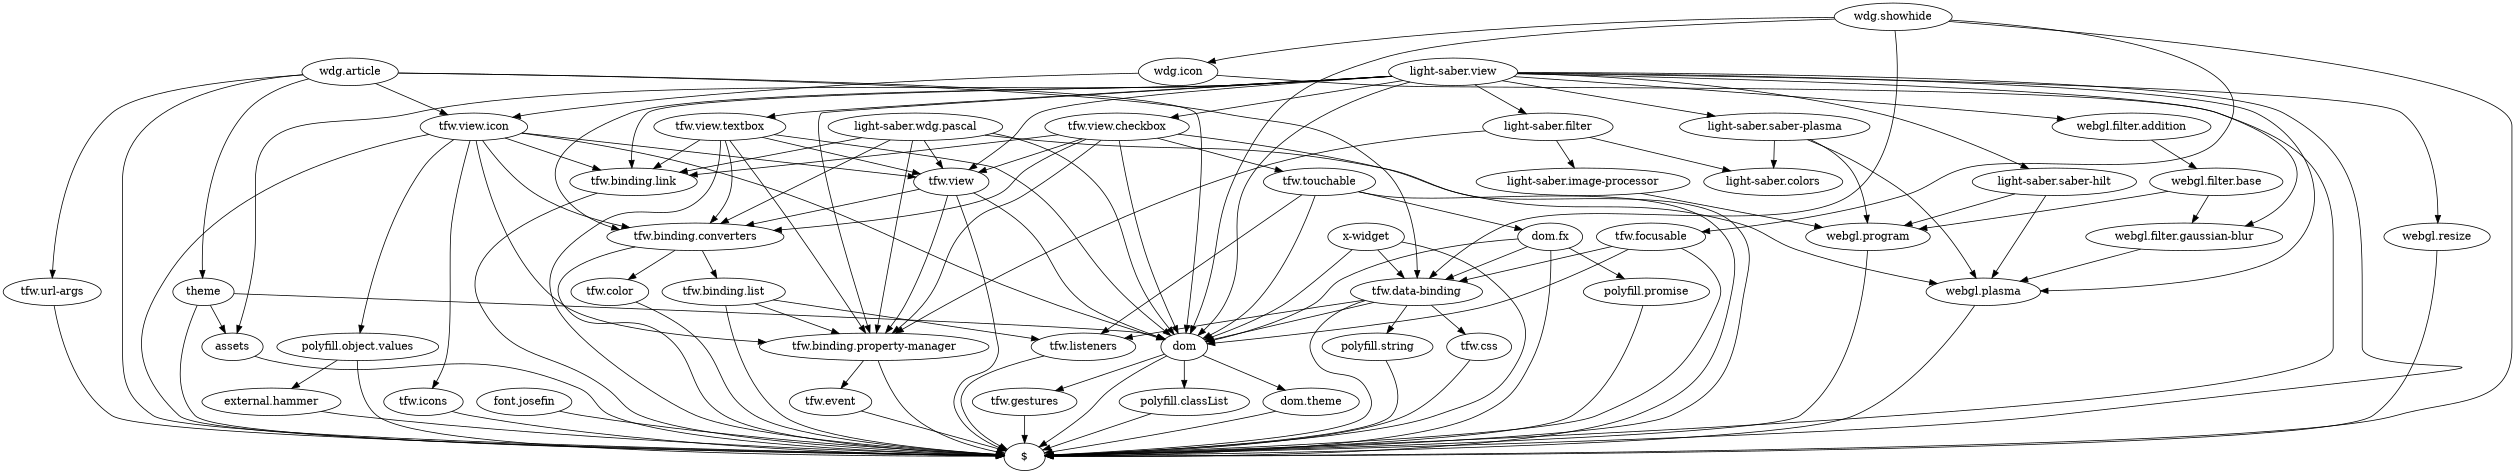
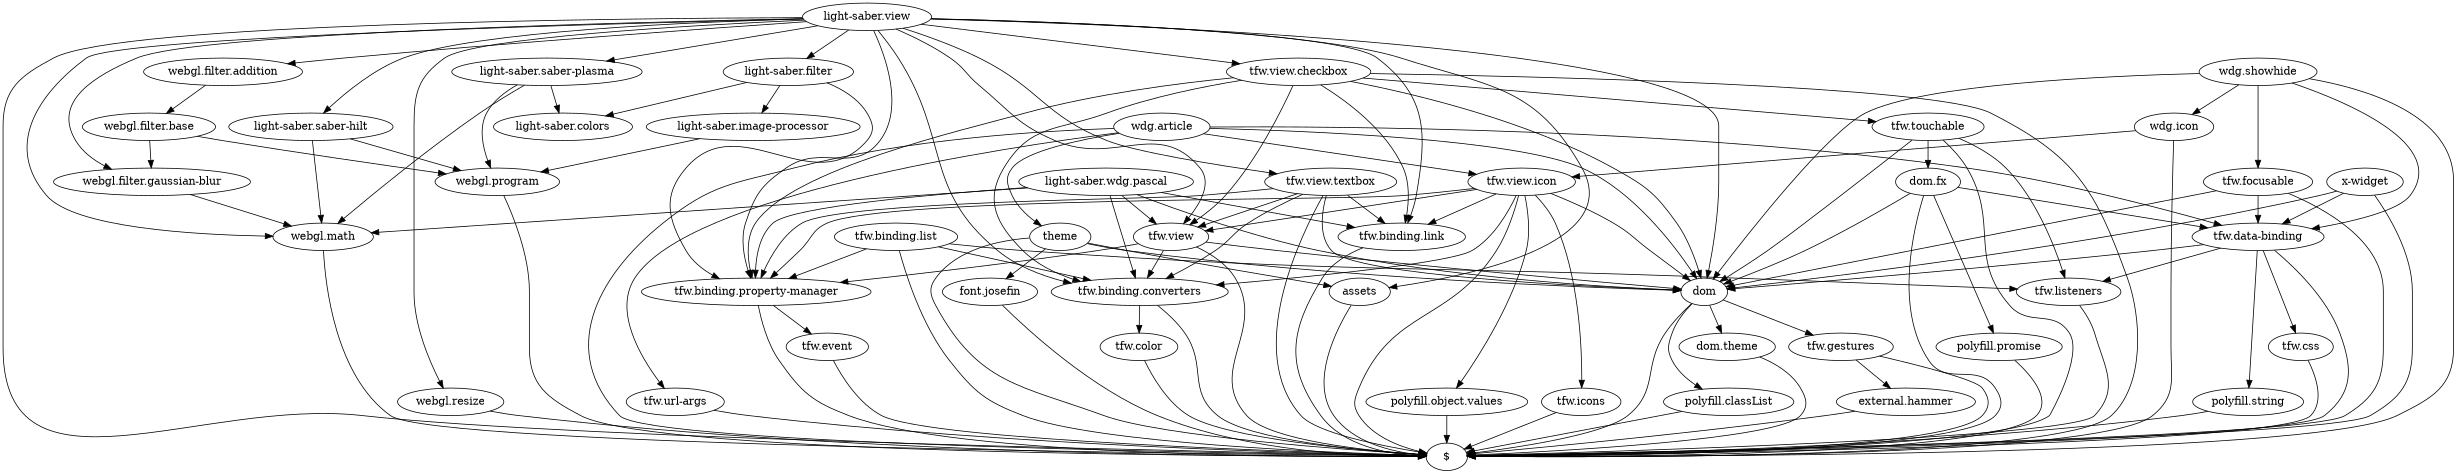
edge "tfw.binding.converters" -> "tfw.binding.list": reversed
edge "theme" -> "font.josefin": added
node "webgl.plasma": label "webgl.plasma" -> "webgl.math"
edge "polyfill.object.values" -> "external.hammer": now "tfw.gestures" -> "external.hammer"
